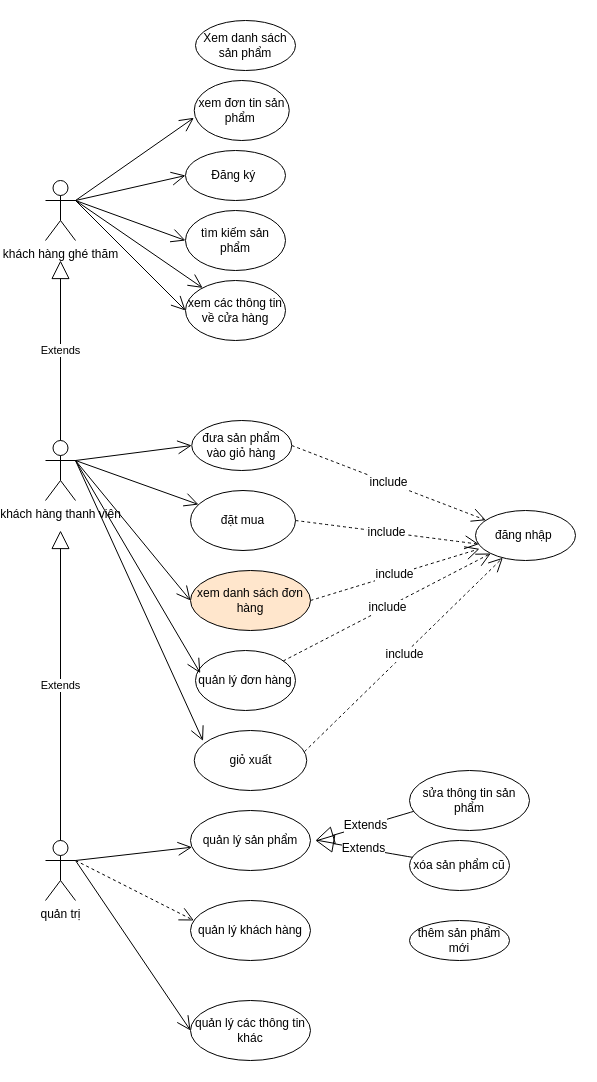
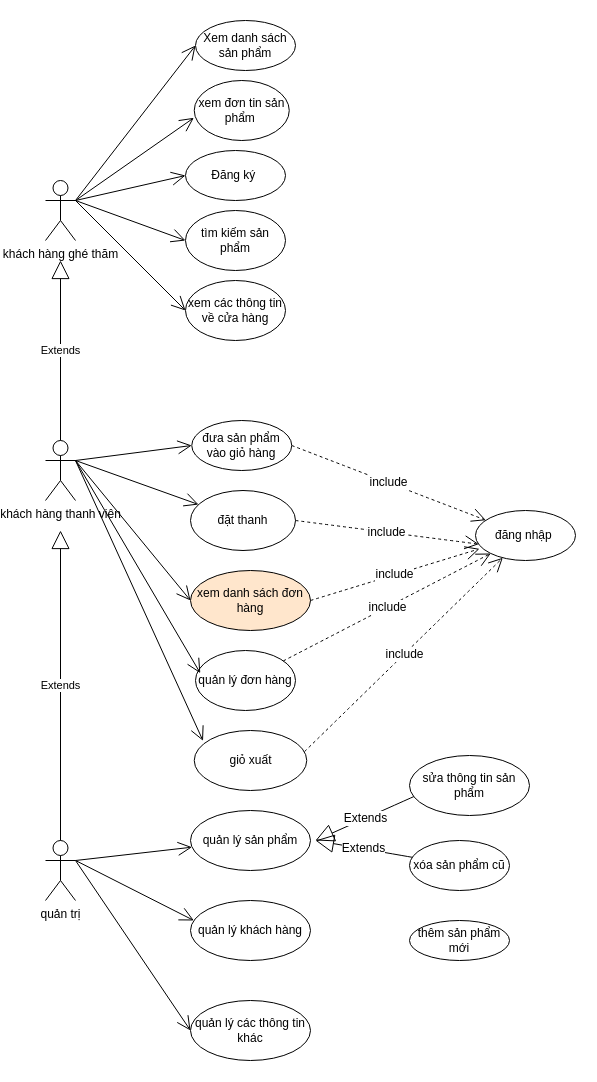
edge "khách hàng ghé thăm" -> "xem các thông tin về cửa hàng": now "khách hàng ghé thăm" -> "Xem danh sách sản phẩm"
node "đặt mua": label "đặt mua" -> "đặt thanh"
node "sửa thông tin sản phẩm": moved (470, 801) -> (470, 786)
edge "quản trị" -> "quản lý khách hàng": style dashed -> solid
